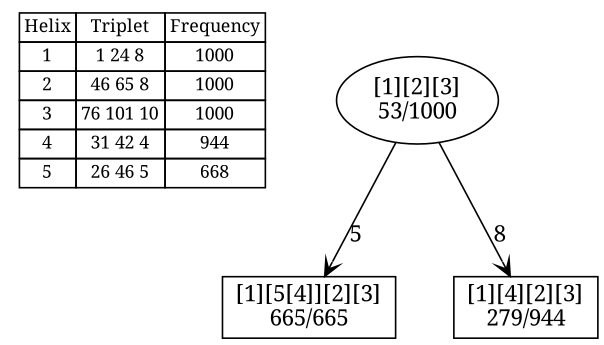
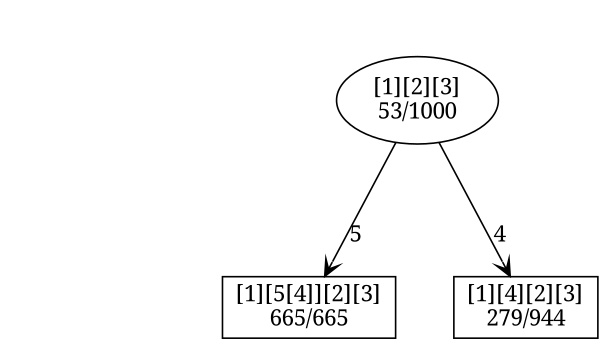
node "Helix": removed
edge "[1][2][3] 53/1000" -> "[1][4][2][3] 279/944": label "8 " -> "4 "
